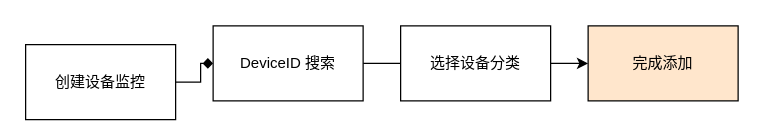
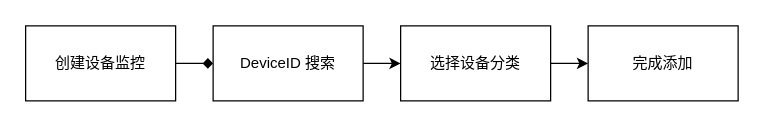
edge "DeviceID 搜索" -- "选择设备分类": arrowhead none -> classic
node "完成添加": fillcolor #ffe6cc -> #ffffff
node "创建设备监控": moved (101, 82) -> (101, 63)
